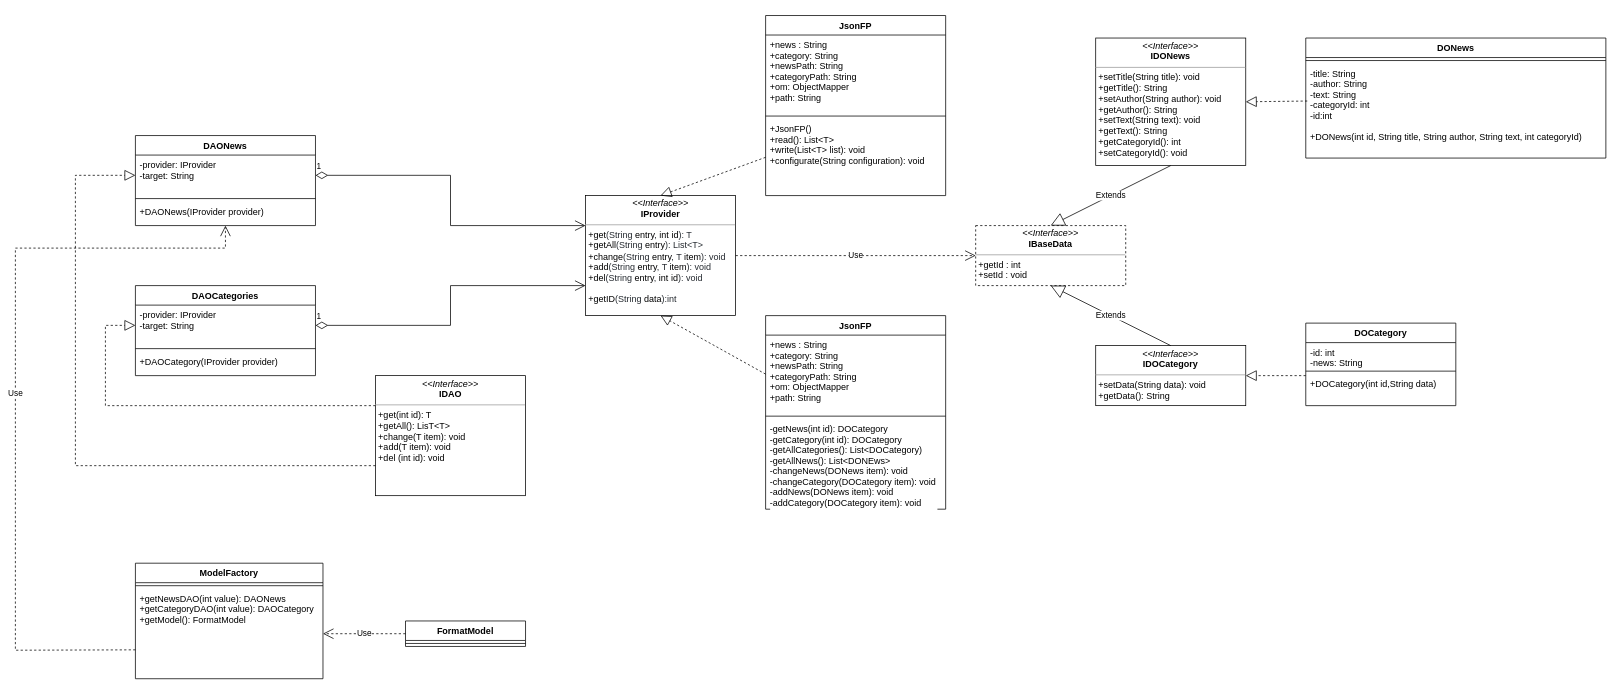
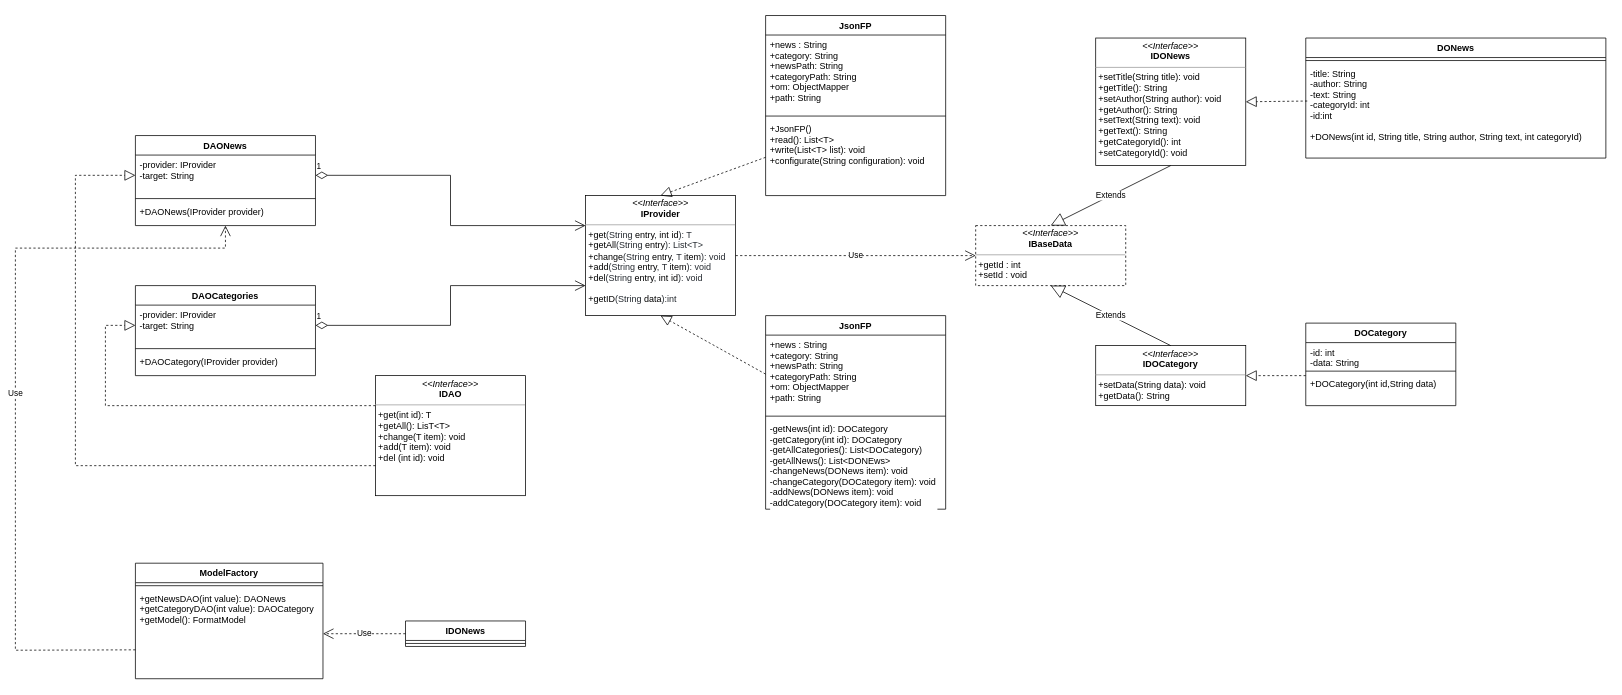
node "-id: int -news: String": label "-id: int -news: String" -> "-id: int -data: String"
node "FormatModel": label "FormatModel" -> "IDONews"
